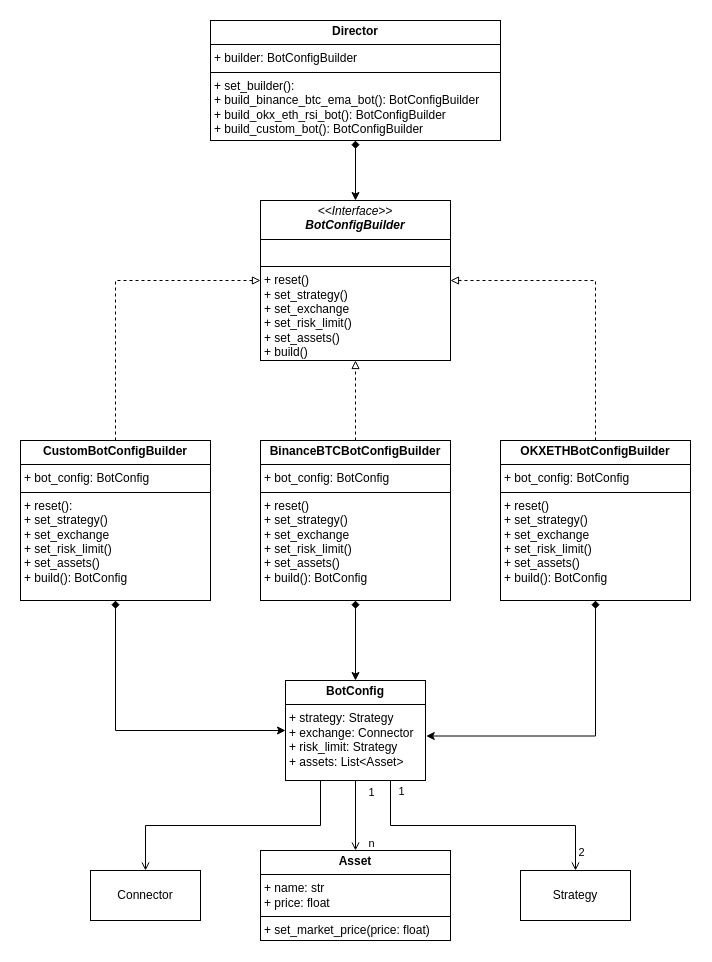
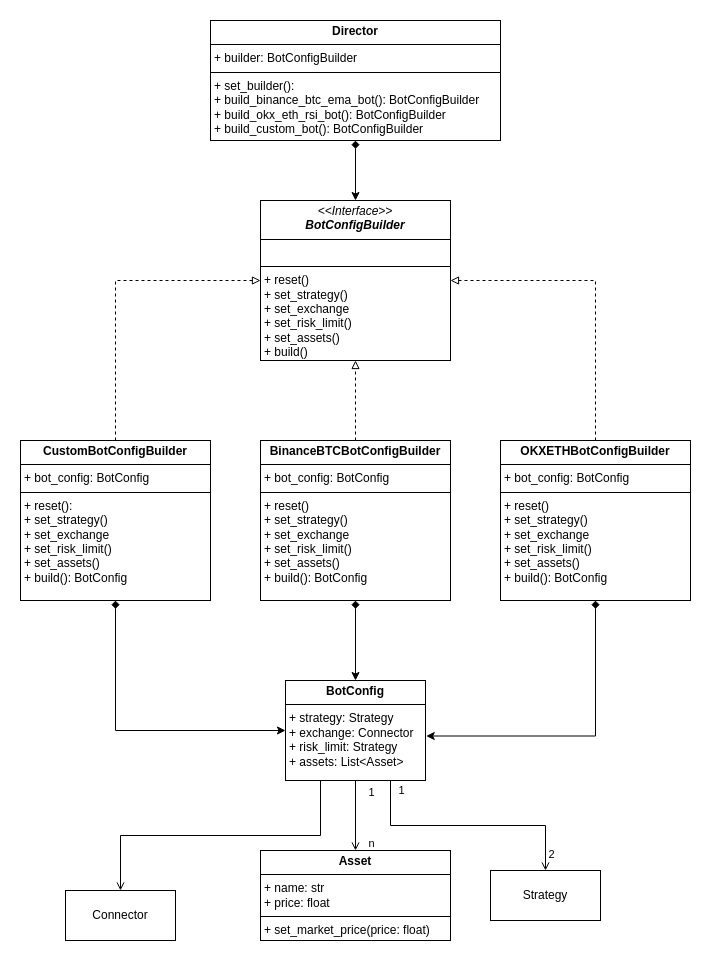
node "Connector": moved (146, 896) -> (121, 916)
node "Strategy": moved (576, 896) -> (546, 896)
